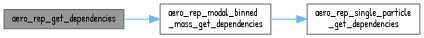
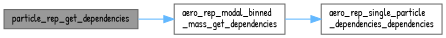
node "aero_rep_get_dependencies": label "aero_rep_get_dependencies" -> "particle_rep_get_dependencies"
node "aero_rep_single_particle _get_dependencies": label "aero_rep_single_particle _get_dependencies" -> "aero_rep_single_particle _dependencies_dependencies"
